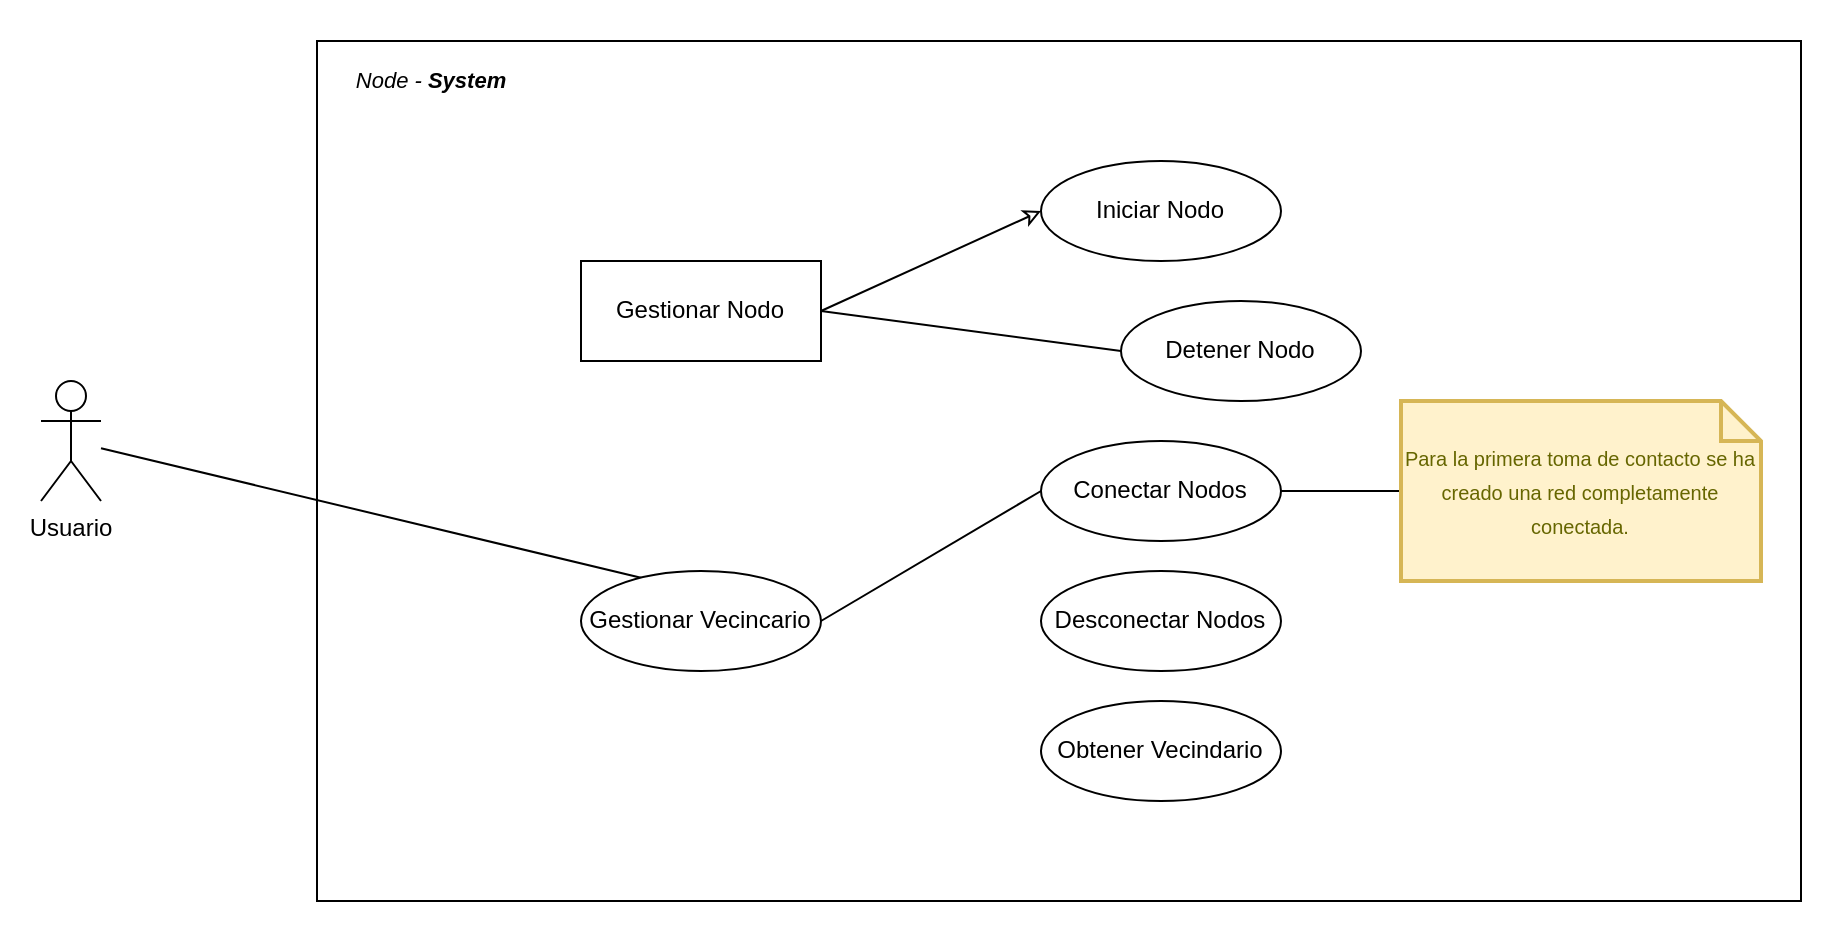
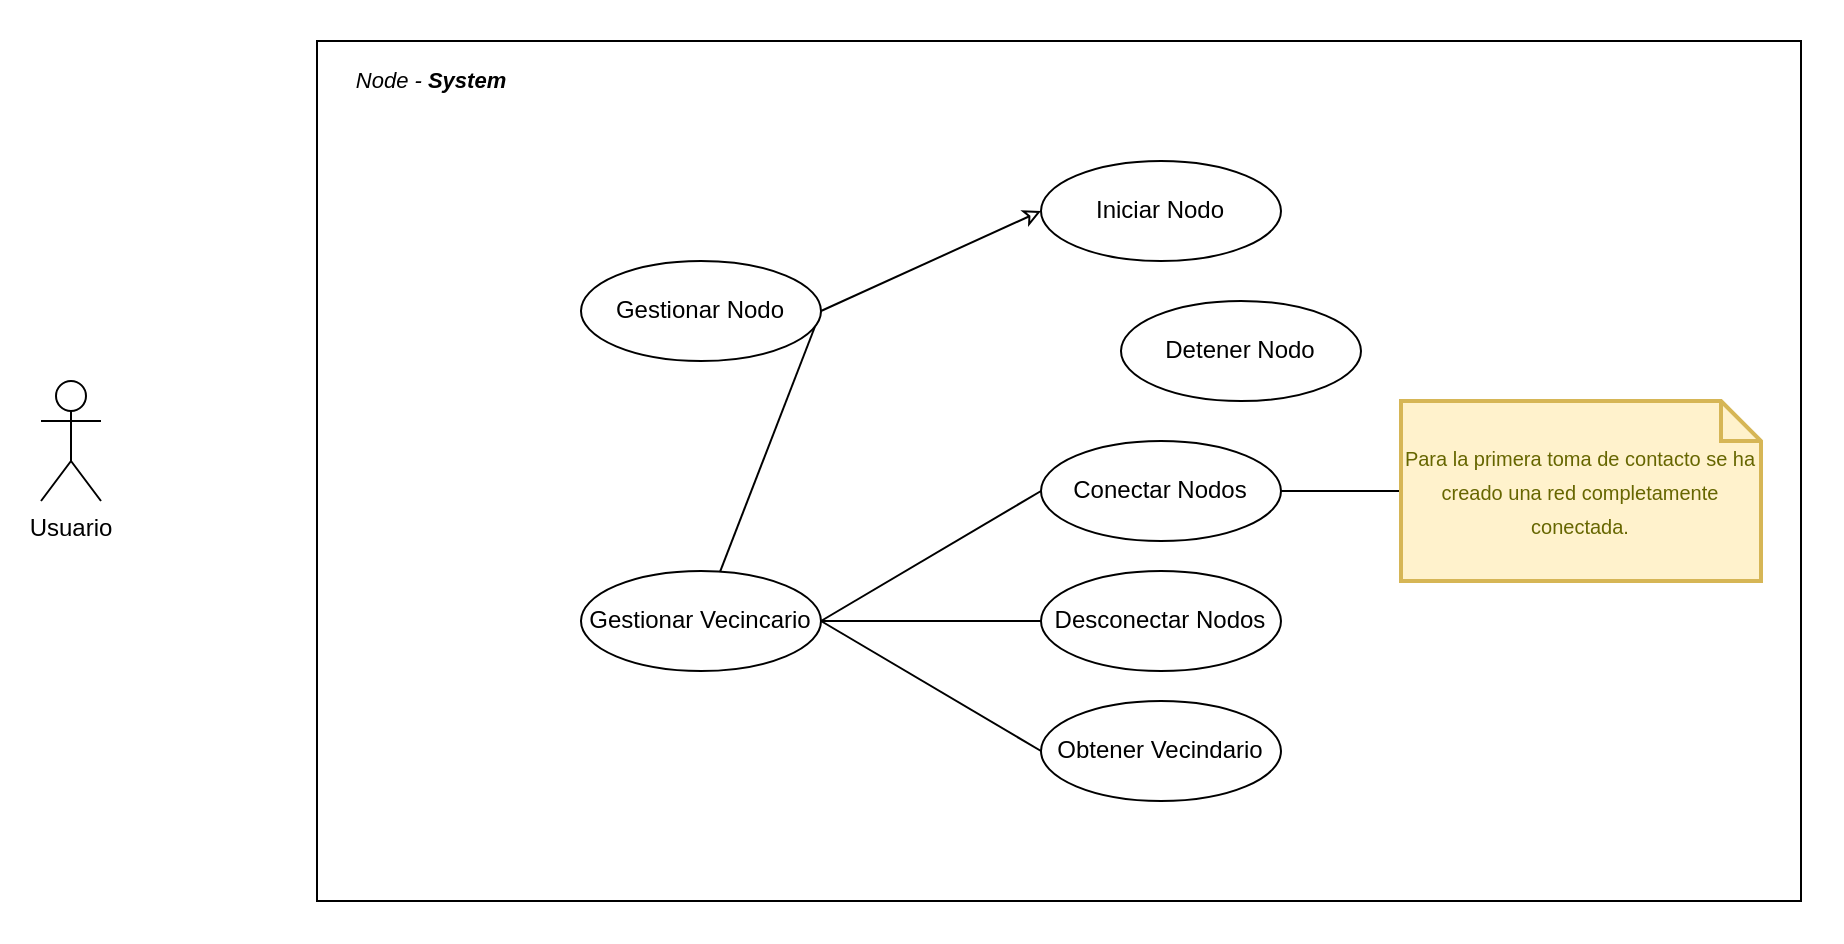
node "Gestionar Nodo": shape rectangle -> ellipse
edge "Gestionar Nodo" -- "Detener Nodo": now "Gestionar Nodo" -- "Gestionar Vecincario"
edge "Usuario" -- "Gestionar Vecincario": now "Desconectar Nodos" -- "Gestionar Vecincario"
edge "Gestionar Vecincario" -- "Obtener Vecindario": added
